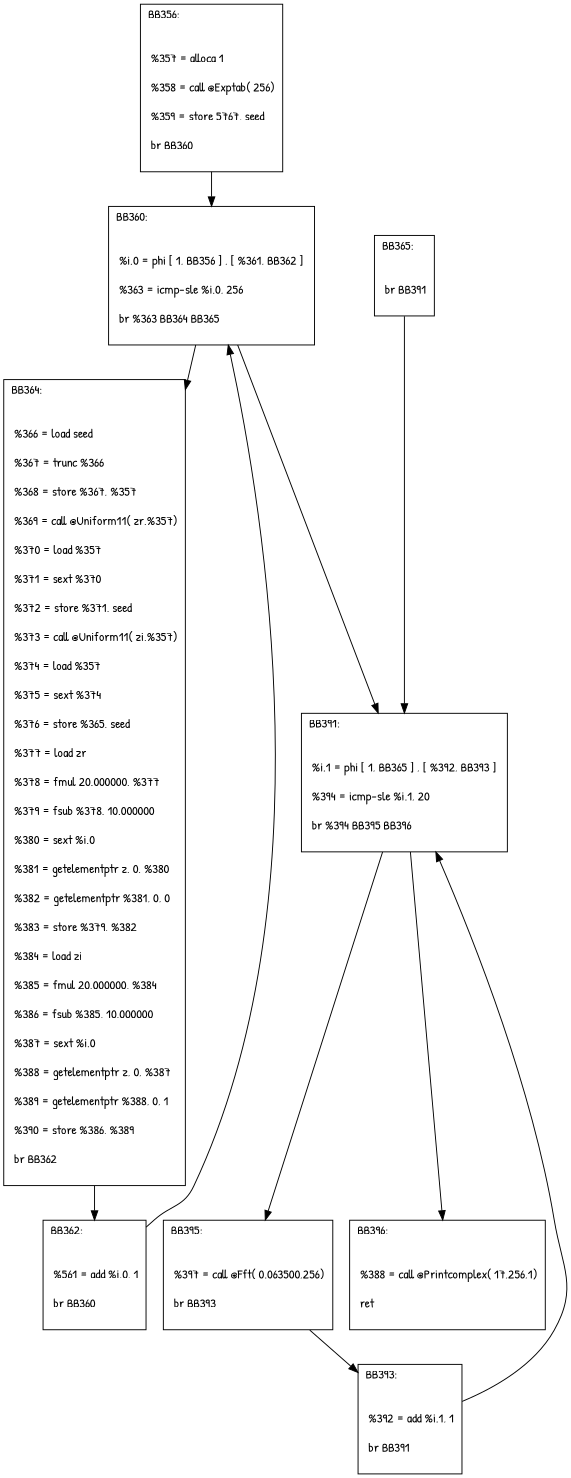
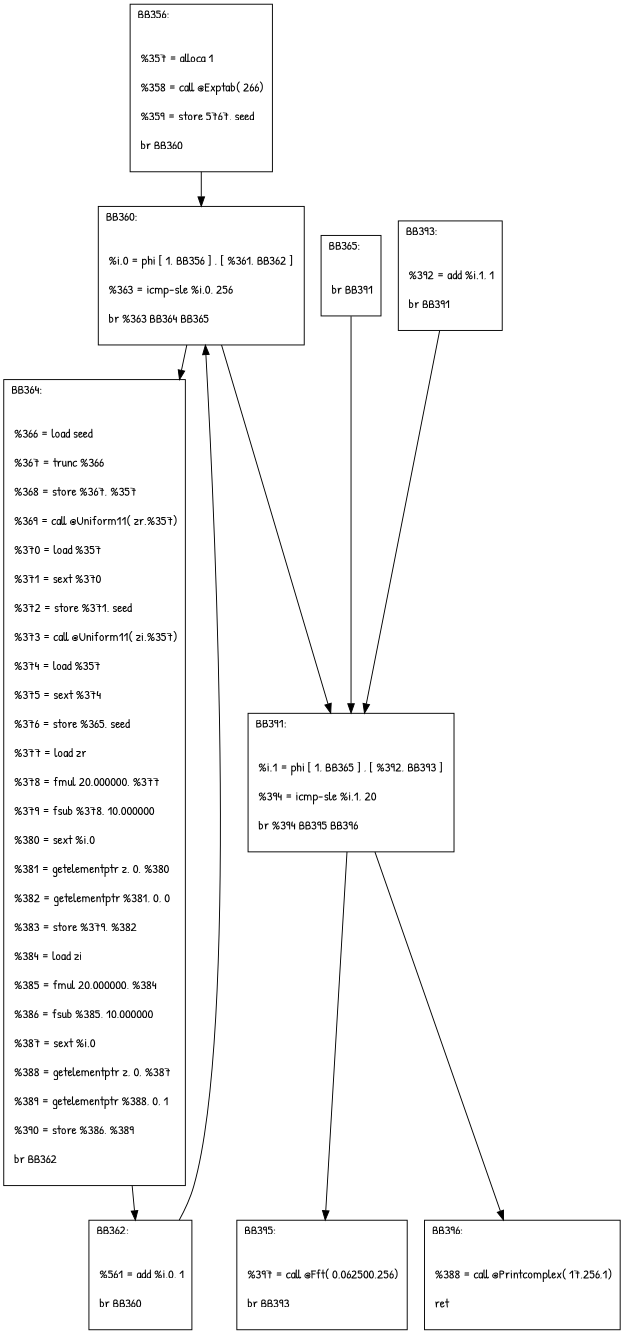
node "BB356:": text "%358 = call @Exptab( 256)" -> "%358 = call @Exptab( 266)"
node "BB395:": text "%397 = call @Fft( 0.063500,256)" -> "%397 = call @Fft( 0.062500,256)"
edge "BB395:" -> "BB393:": removed
